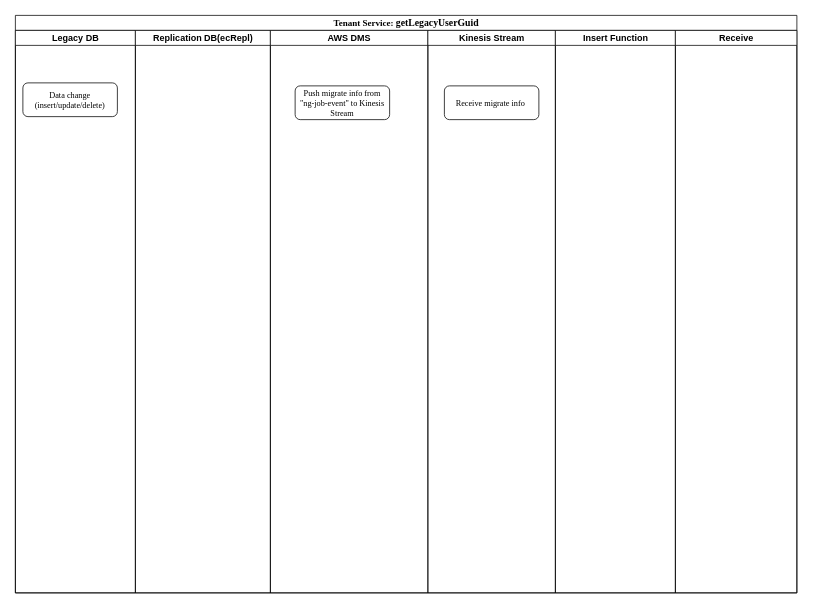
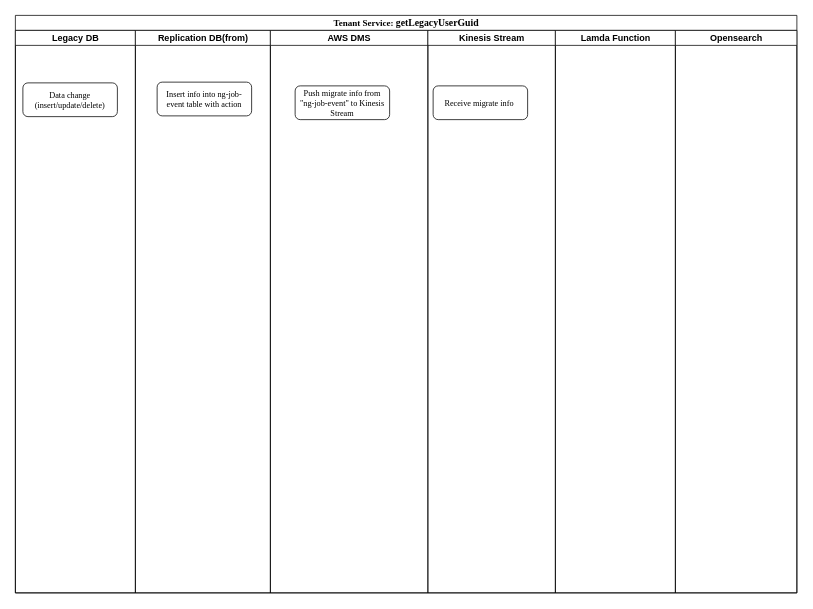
node "Replication DB(ecRepl)": label "Replication DB(ecRepl)" -> "Replication DB(from)"
node "Insert Function": label "Insert Function" -> "Lamda Function"
node "Receive": label "Receive" -> "Opensearch"
node "Insert info into ng-job-event table with action": added
node "Receive migrate info": moved (492, 103) -> (480, 103)
